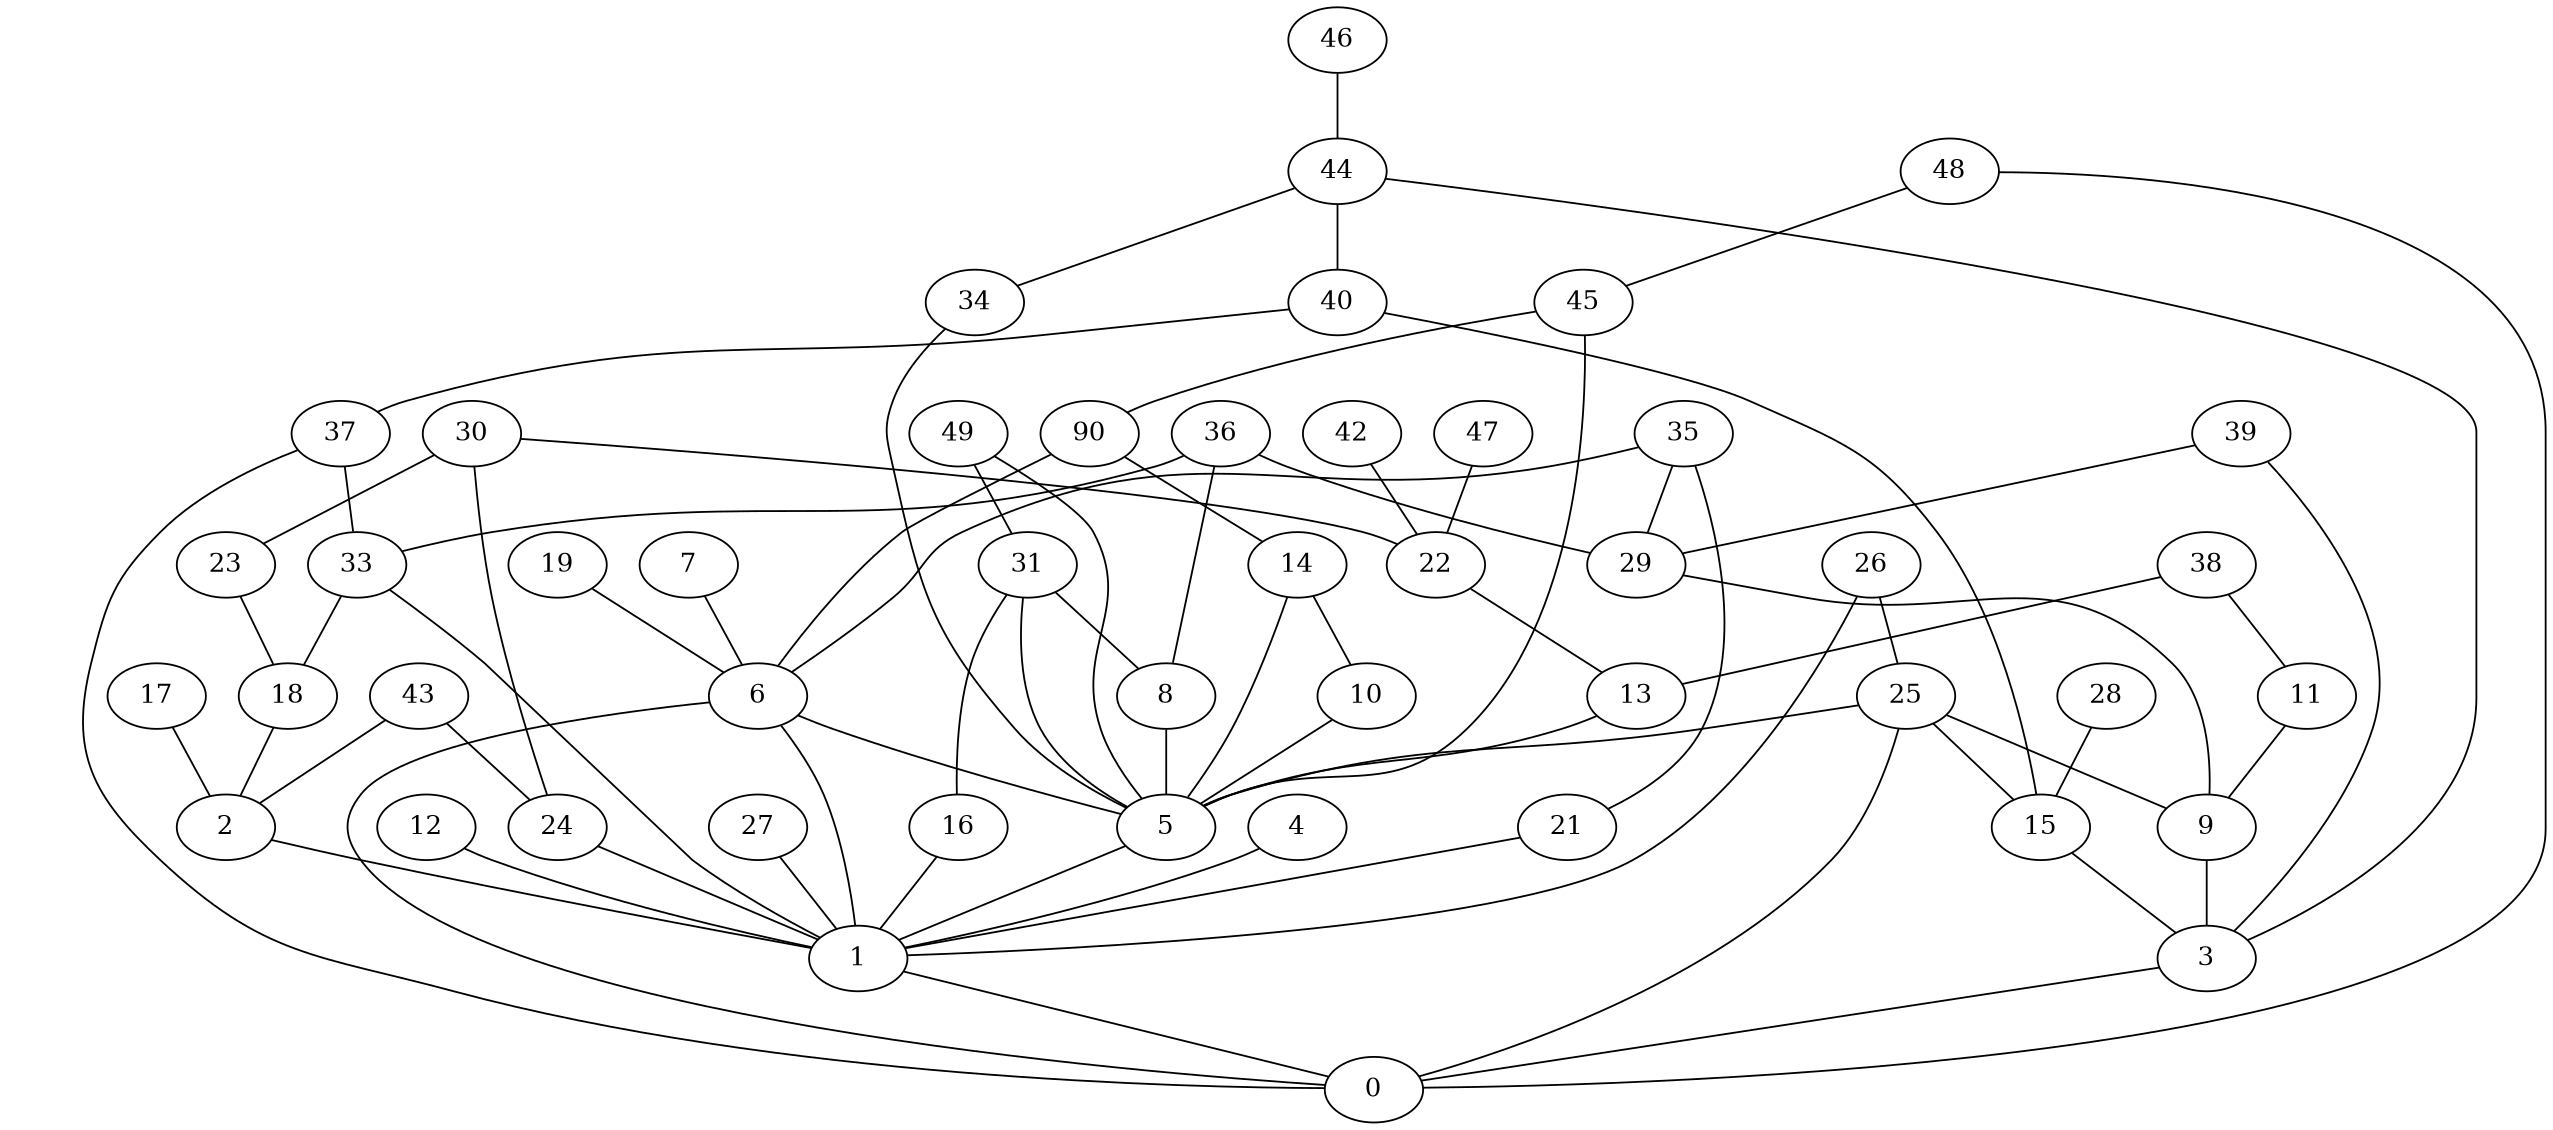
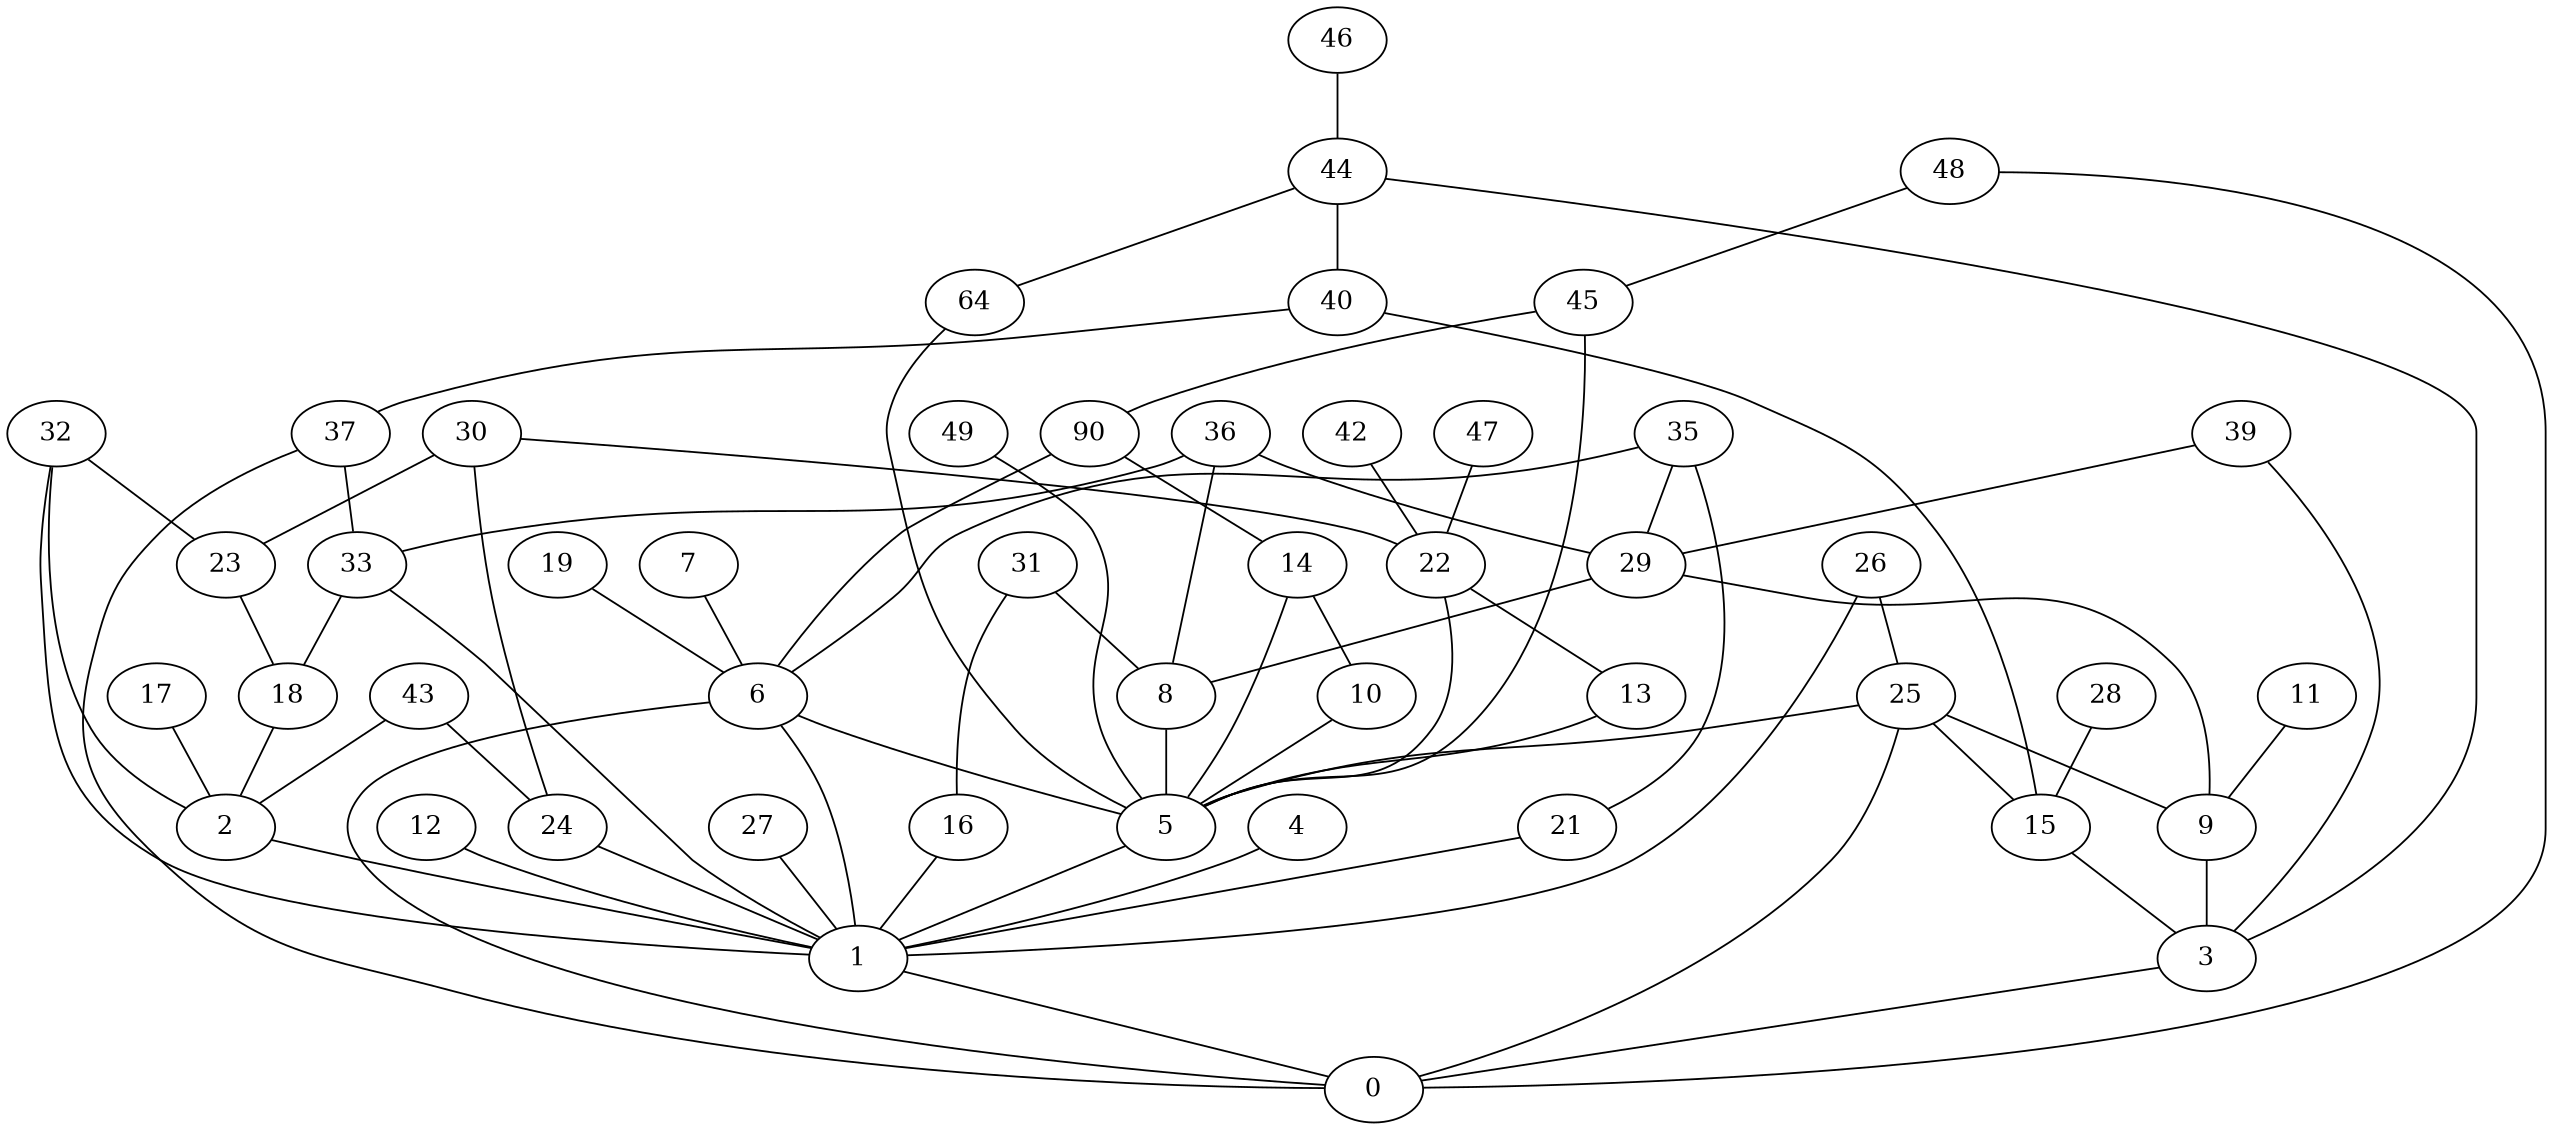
node "34": label "34" -> "64"
node "32": added
edge "49" -- "31": removed
node "38": removed
edge "29" -- "8": added
edge "31" -- "5": now "22" -- "5"
